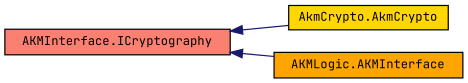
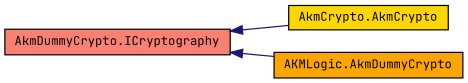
node "AKMInterface.ICryptography": label "AKMInterface.ICryptography" -> "AkmDummyCrypto.ICryptography"
node "AKMLogic.AKMInterface": label "AKMLogic.AKMInterface" -> "AKMLogic.AkmDummyCrypto"
